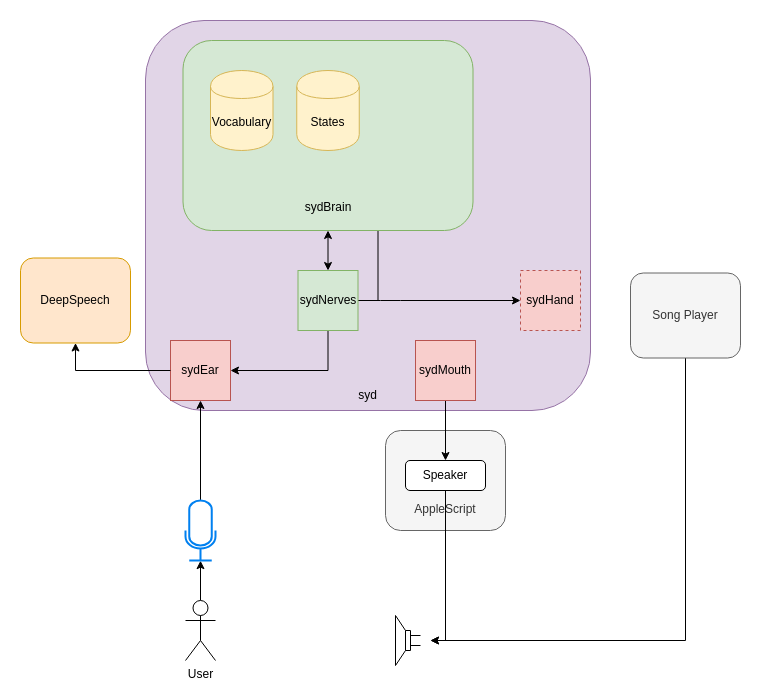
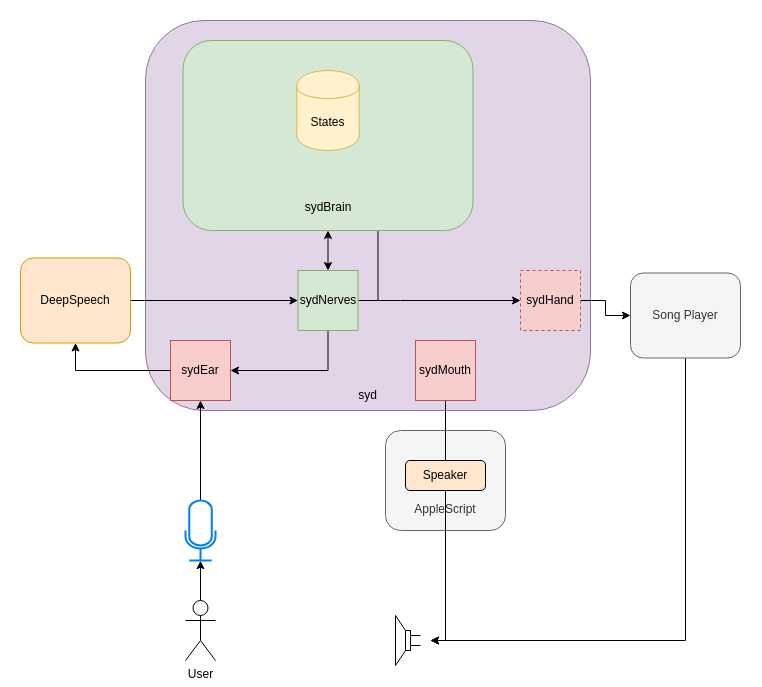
node "Vocabulary": removed
edge "DeepSpeech" -> "sydNerves": added
edge "sydHand" -> "Song Player": added
edge "sydMouth" -> "Speaker": arrowhead classic -> none
node "Speaker": fillcolor #ffffff -> #ffe6cc
